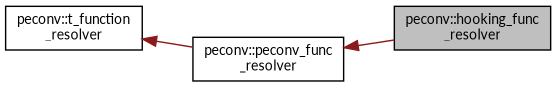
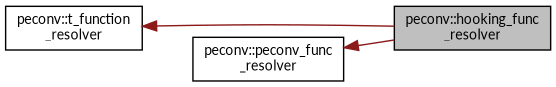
edge "peconv::peconv_func _resolver" -> "peconv::t_function _resolver": now "peconv::hooking_func _resolver" -> "peconv::t_function _resolver"
